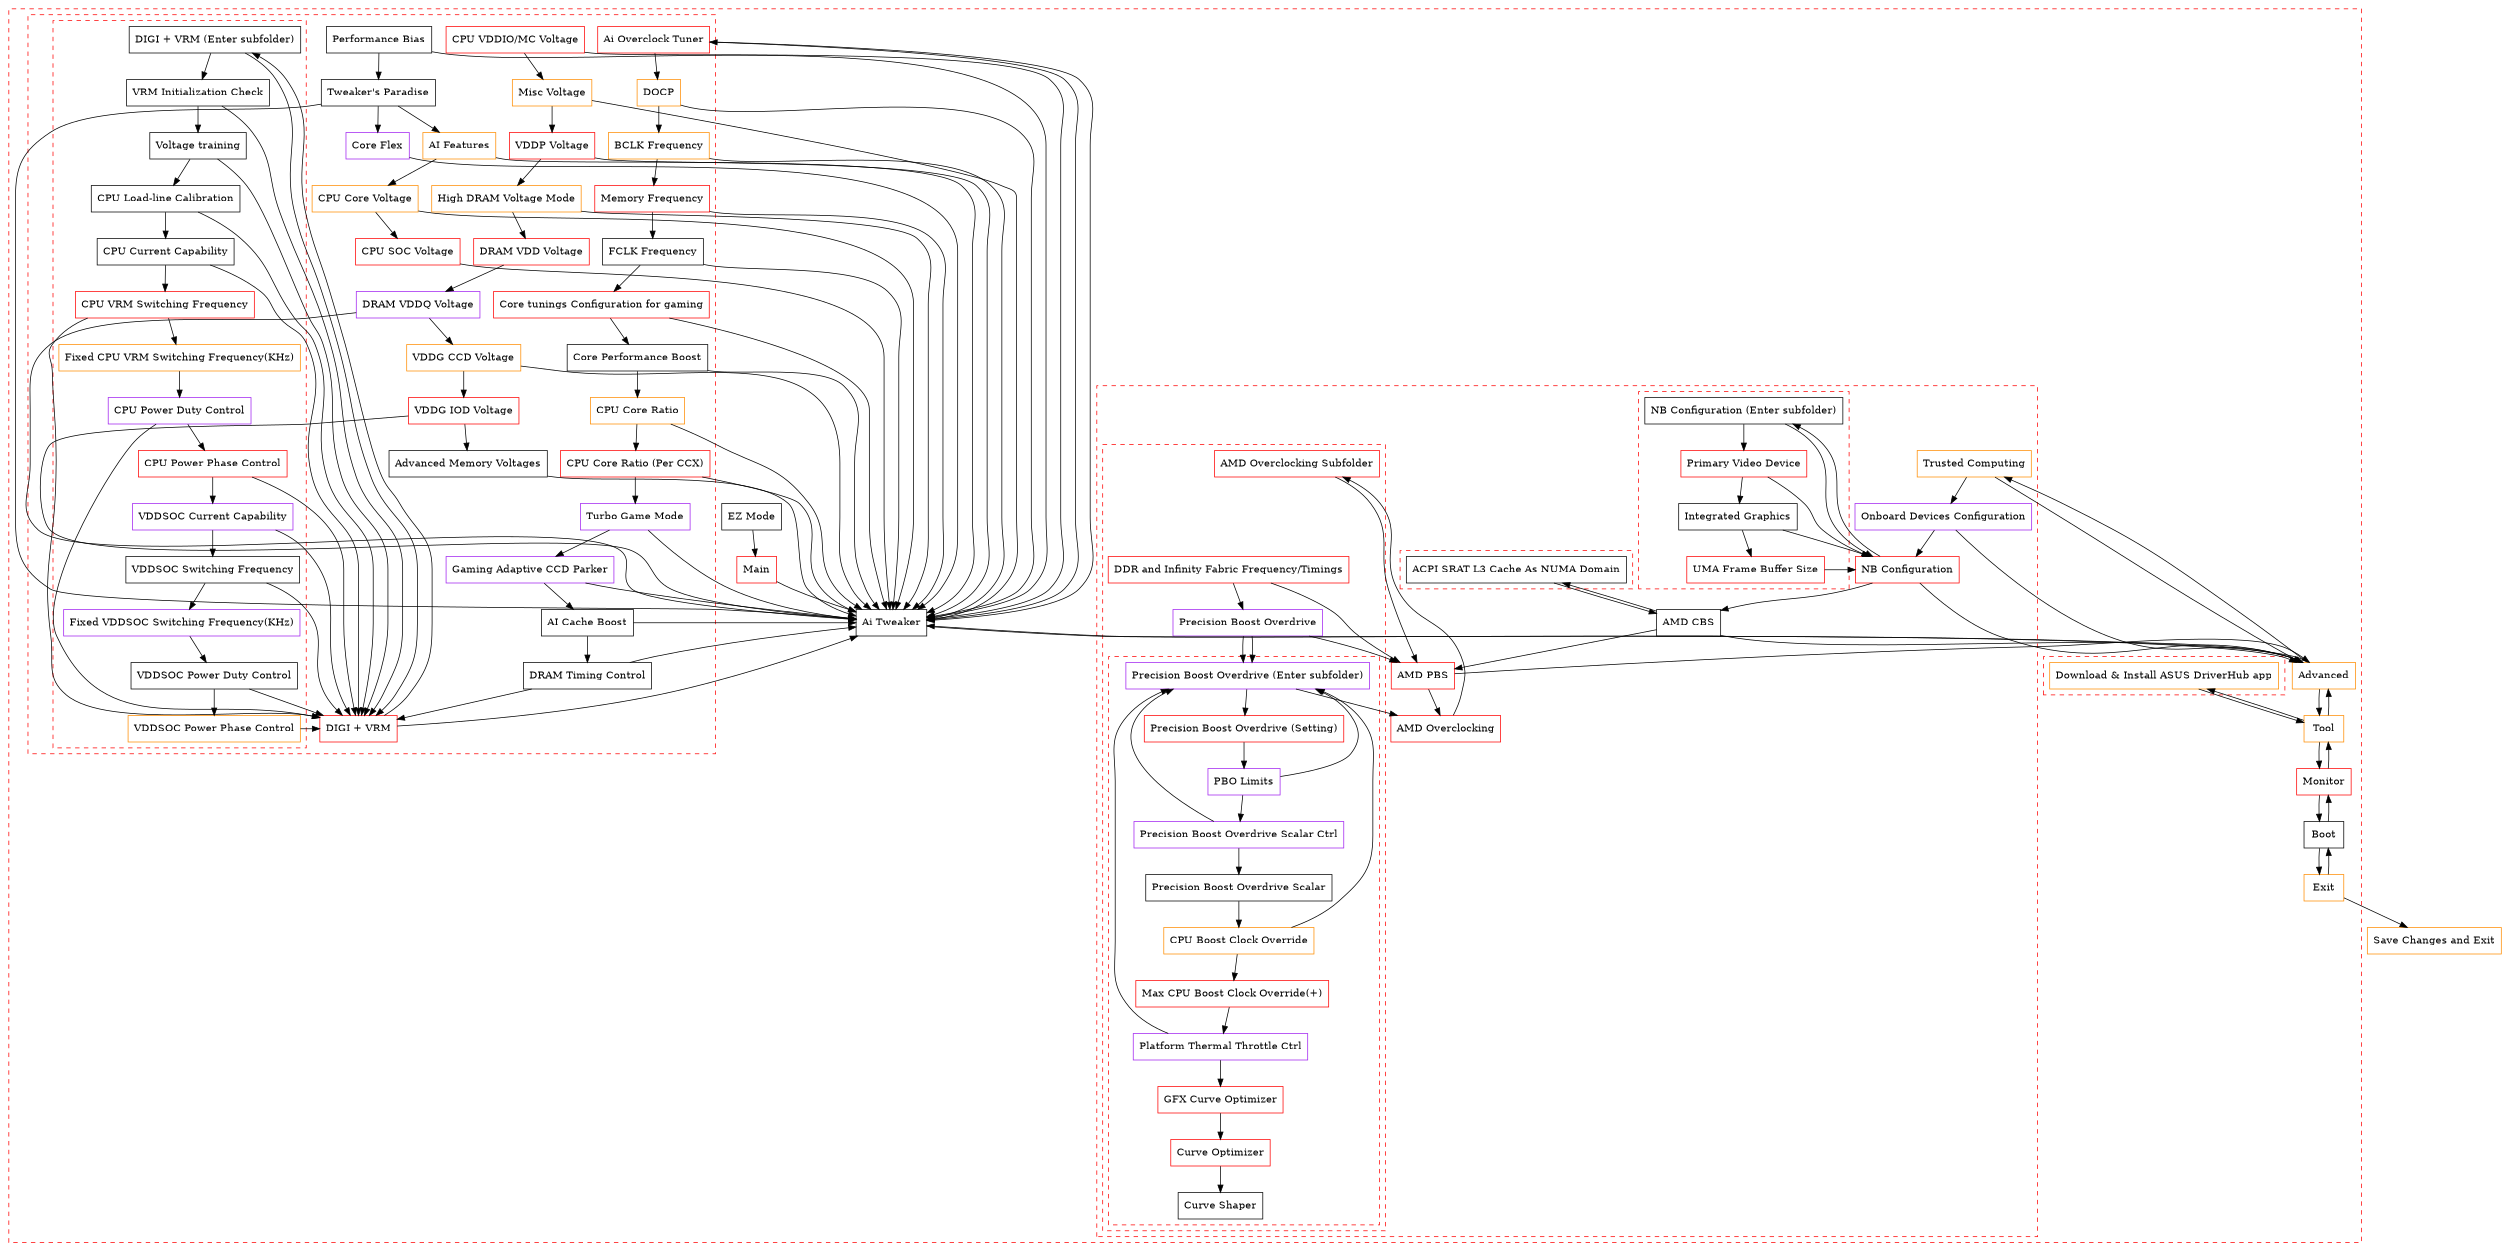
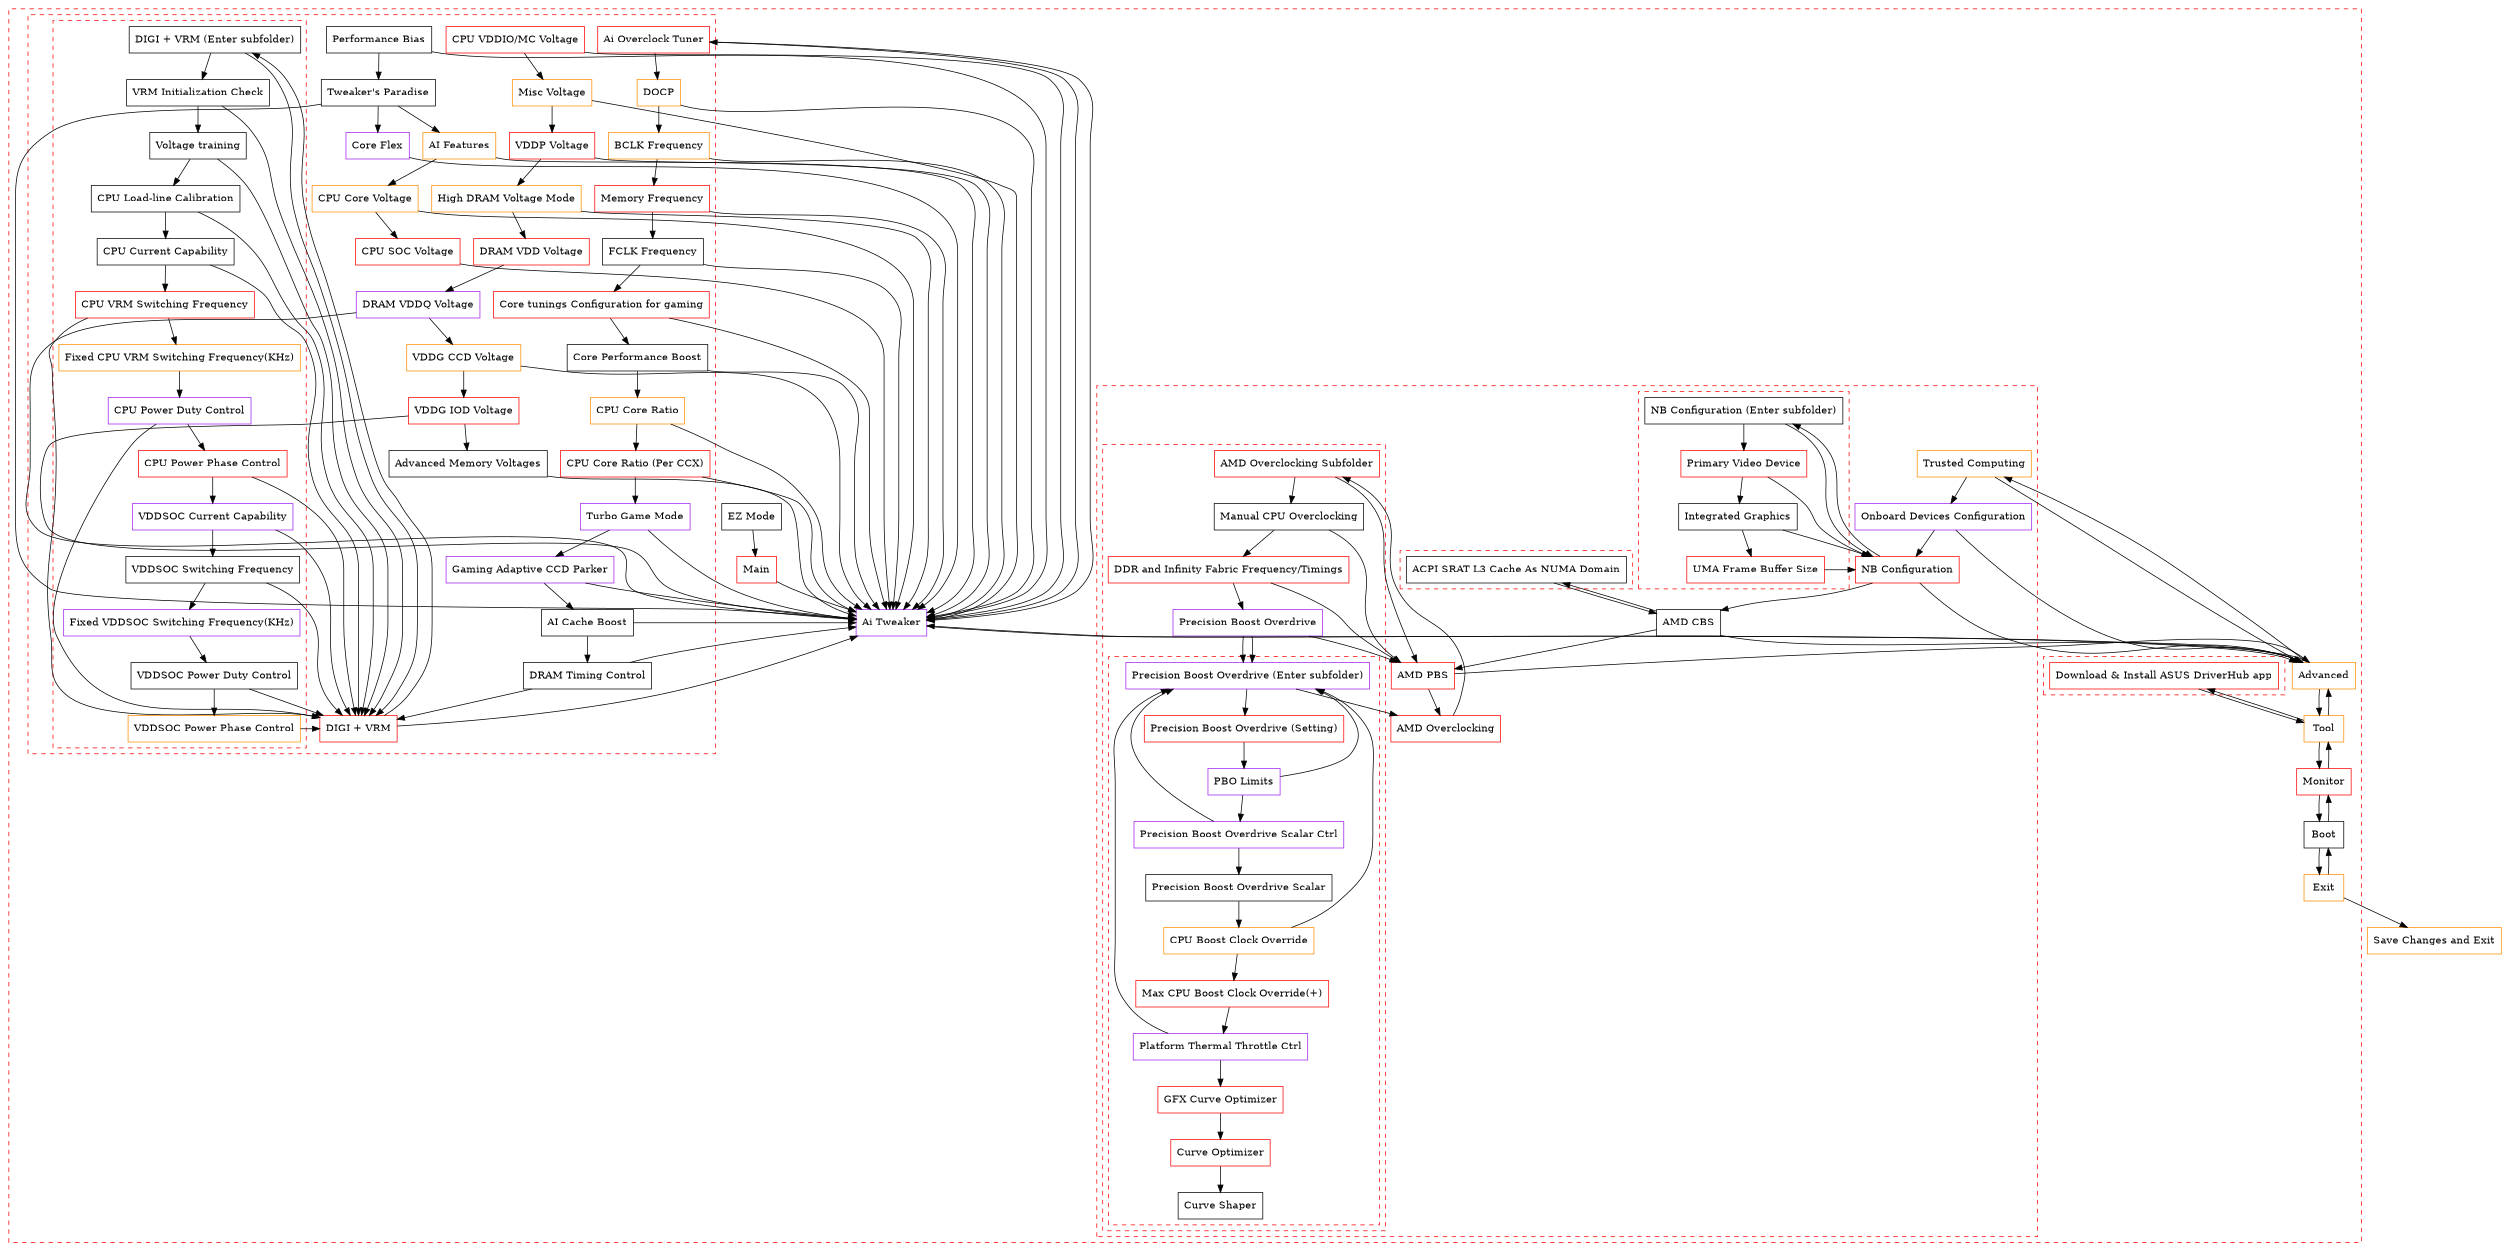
node "Manual CPU Overclocking": added
node "Ai Tweaker": color black -> purple
node "Download & Install ASUS DriverHub app": color darkorange -> red
